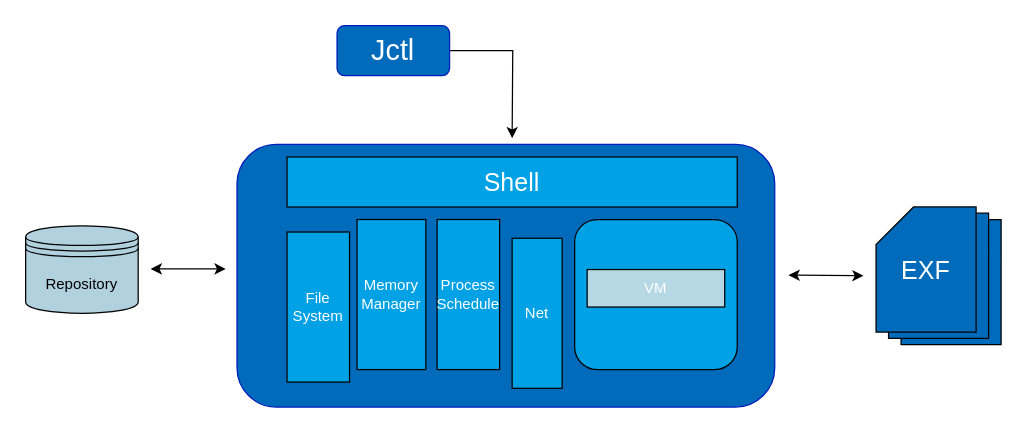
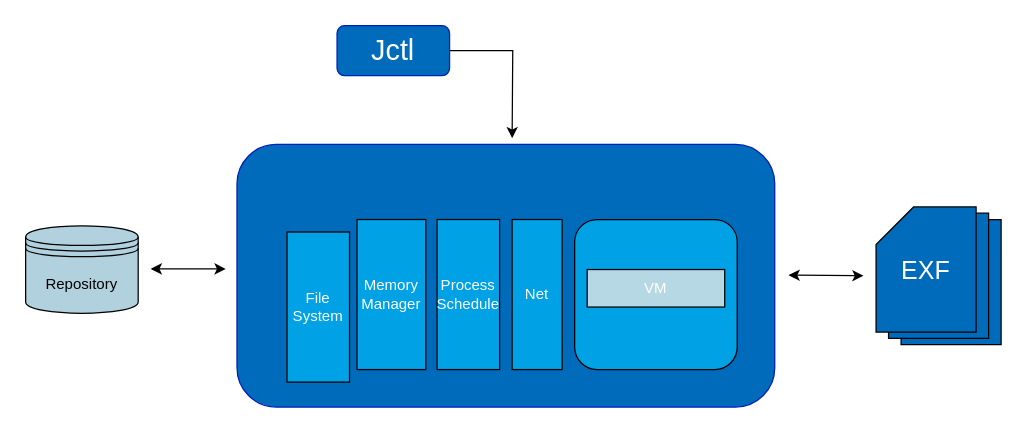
node "Shell": removed
node "Net": moved (537, 313) -> (537, 294)
